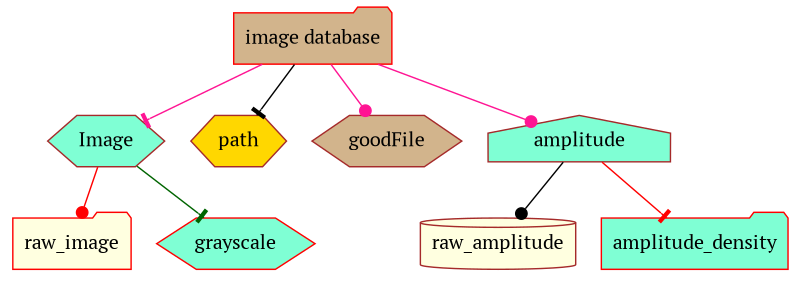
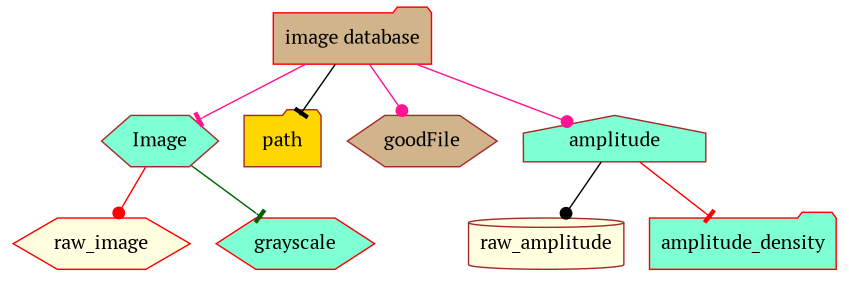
node "path": shape hexagon -> folder
node "raw_image": shape folder -> hexagon
